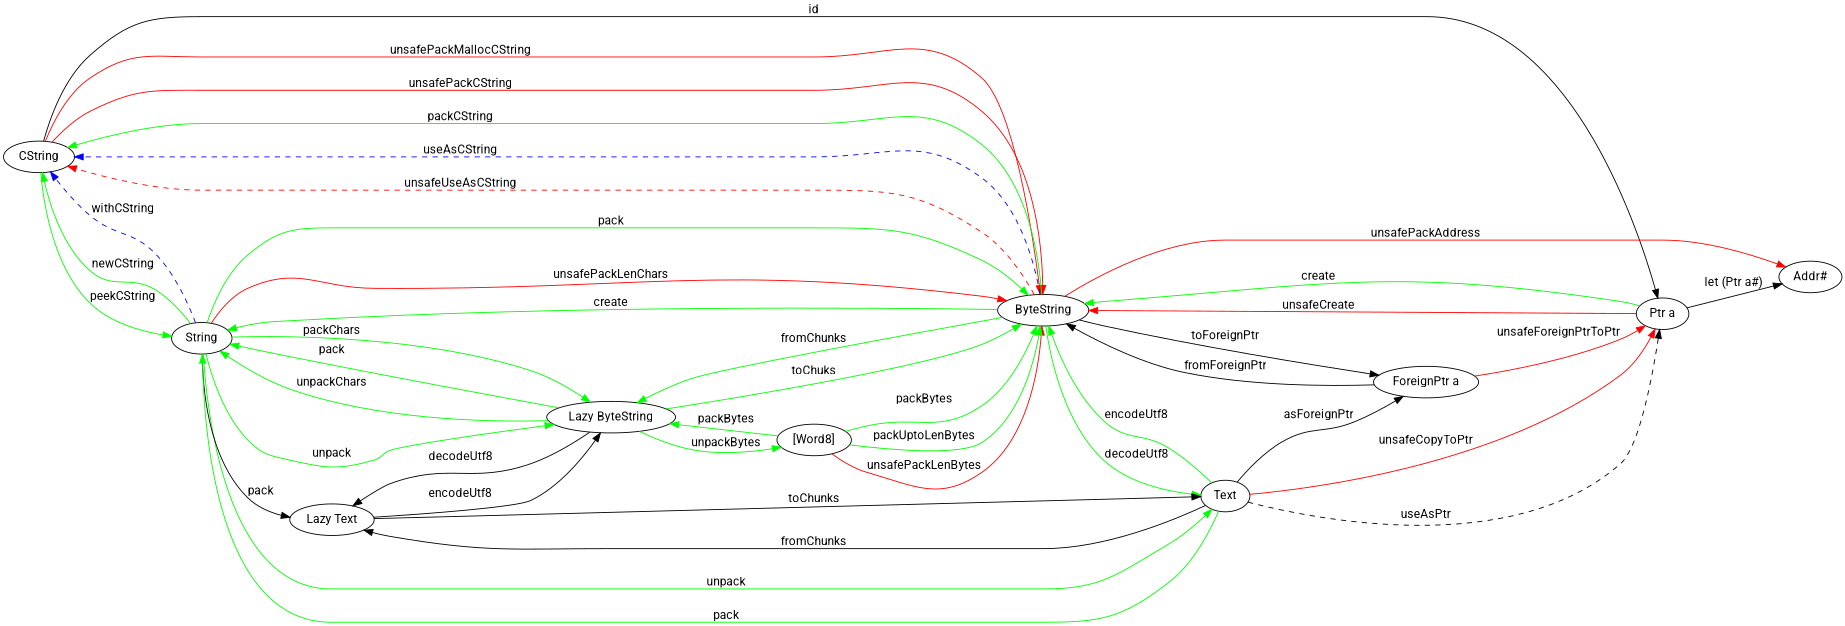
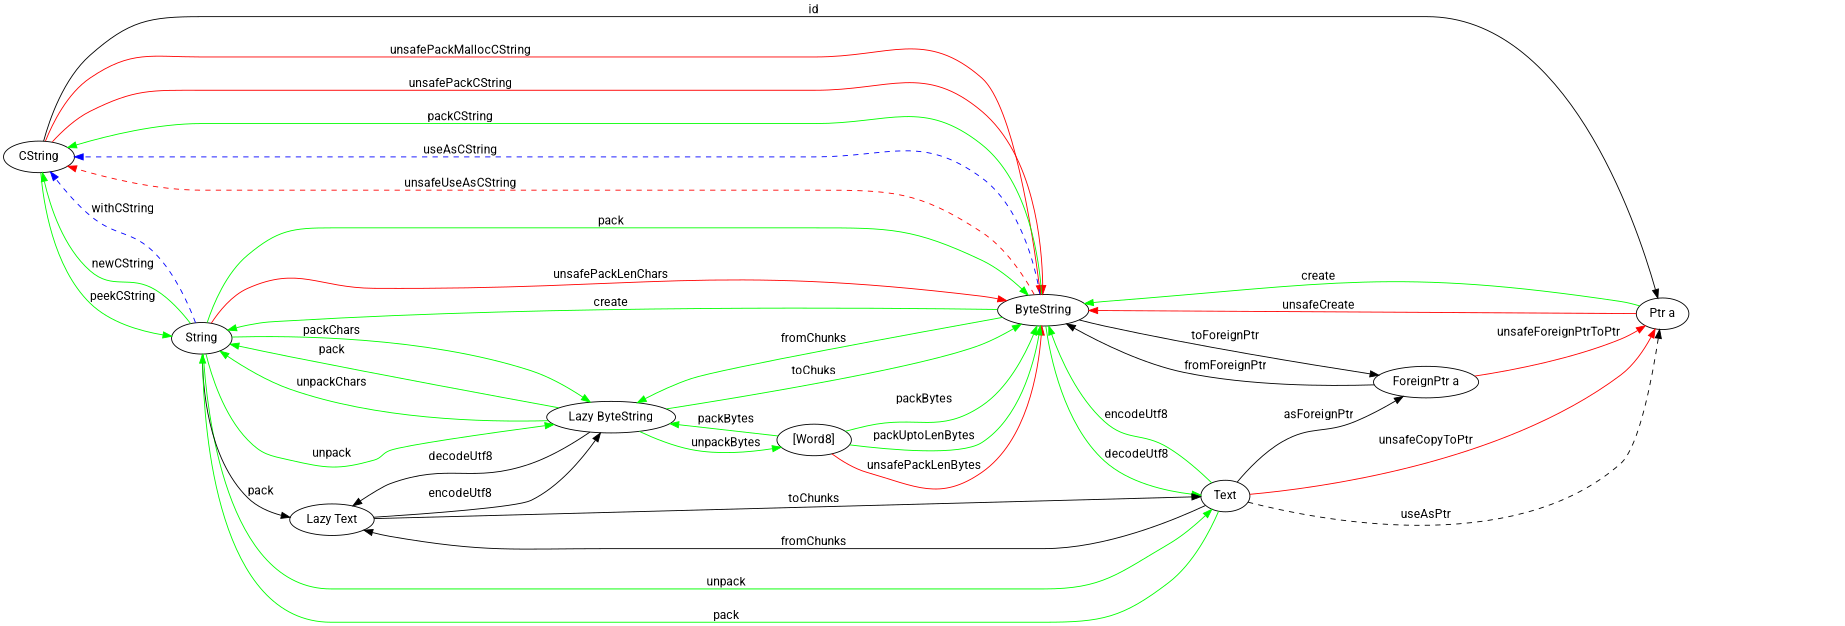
node "Addr#": removed
